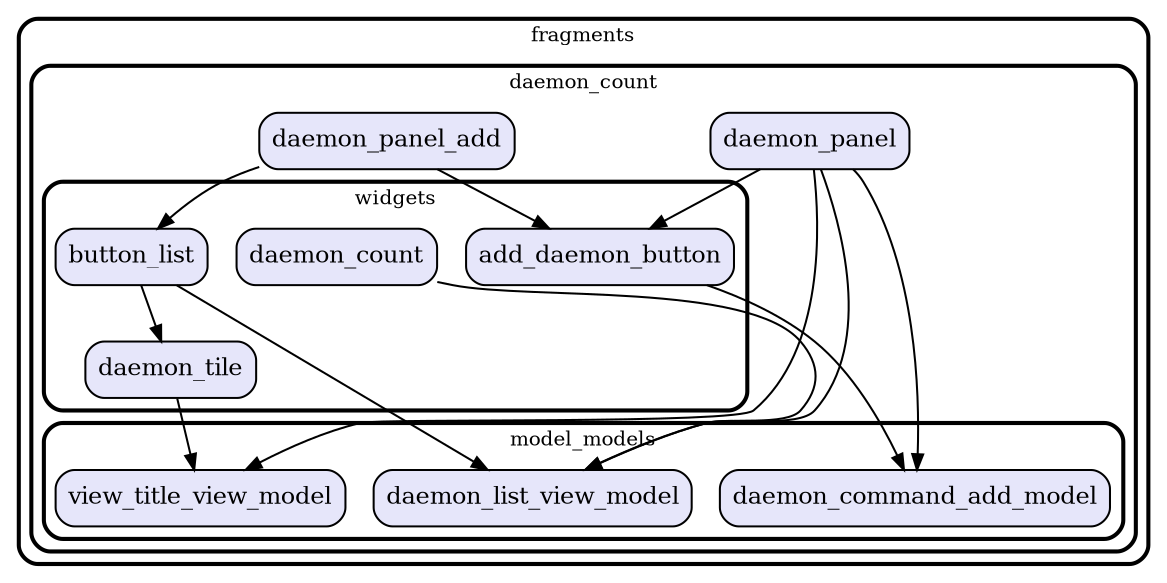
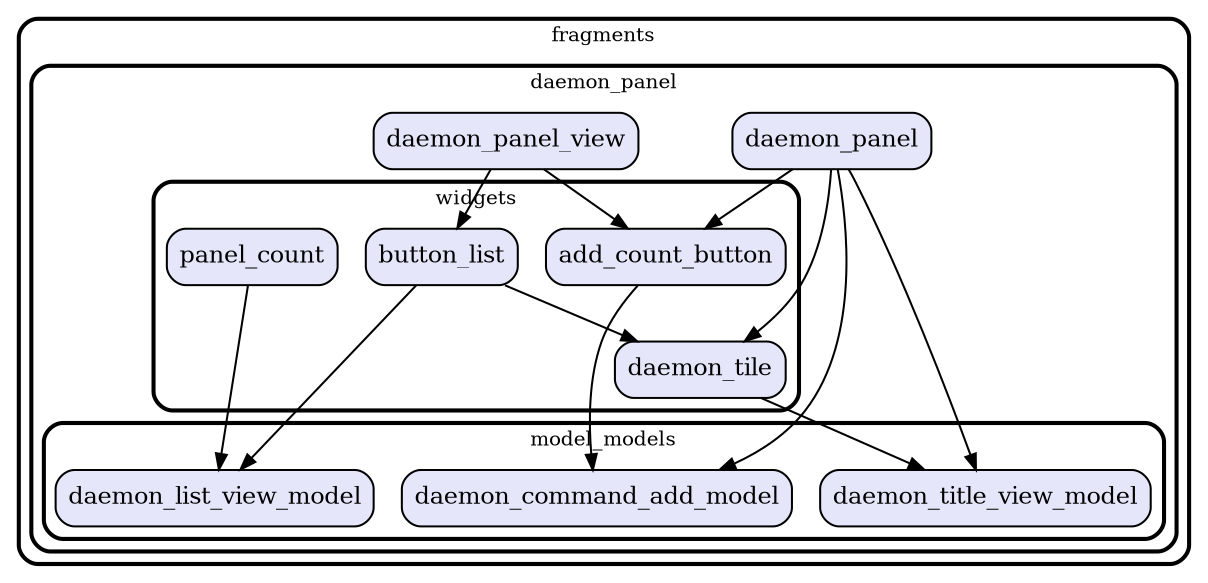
cluster "daemon_count": label "daemon_count" -> "daemon_panel"
node "daemon_panel_add": label "daemon_panel_add" -> "daemon_panel_view"
node "daemon_count": label "daemon_count" -> "panel_count"
node "add_daemon_button": label "add_daemon_button" -> "add_count_button"
edge "daemon_panel" -> "daemon_list_view_model": now "daemon_panel" -> "daemon_tile"
node "view_title_view_model": label "view_title_view_model" -> "daemon_title_view_model"
